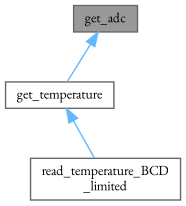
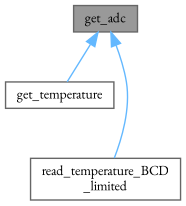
edge "read_temperature_BCD _limited" -> "get_temperature": now "read_temperature_BCD _limited" -> "get_adc"
